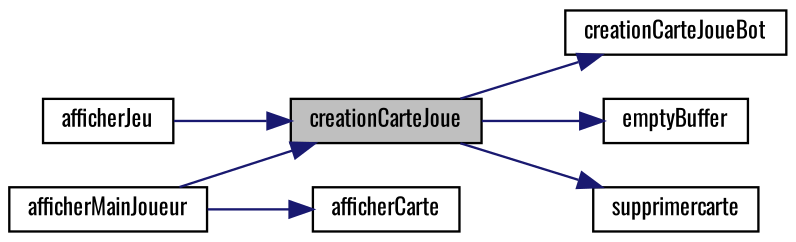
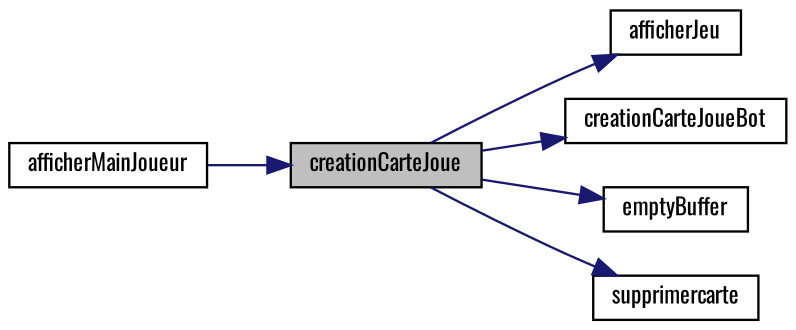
edge "afficherJeu" -> "creationCarteJoue": reversed
node "afficherCarte": removed
